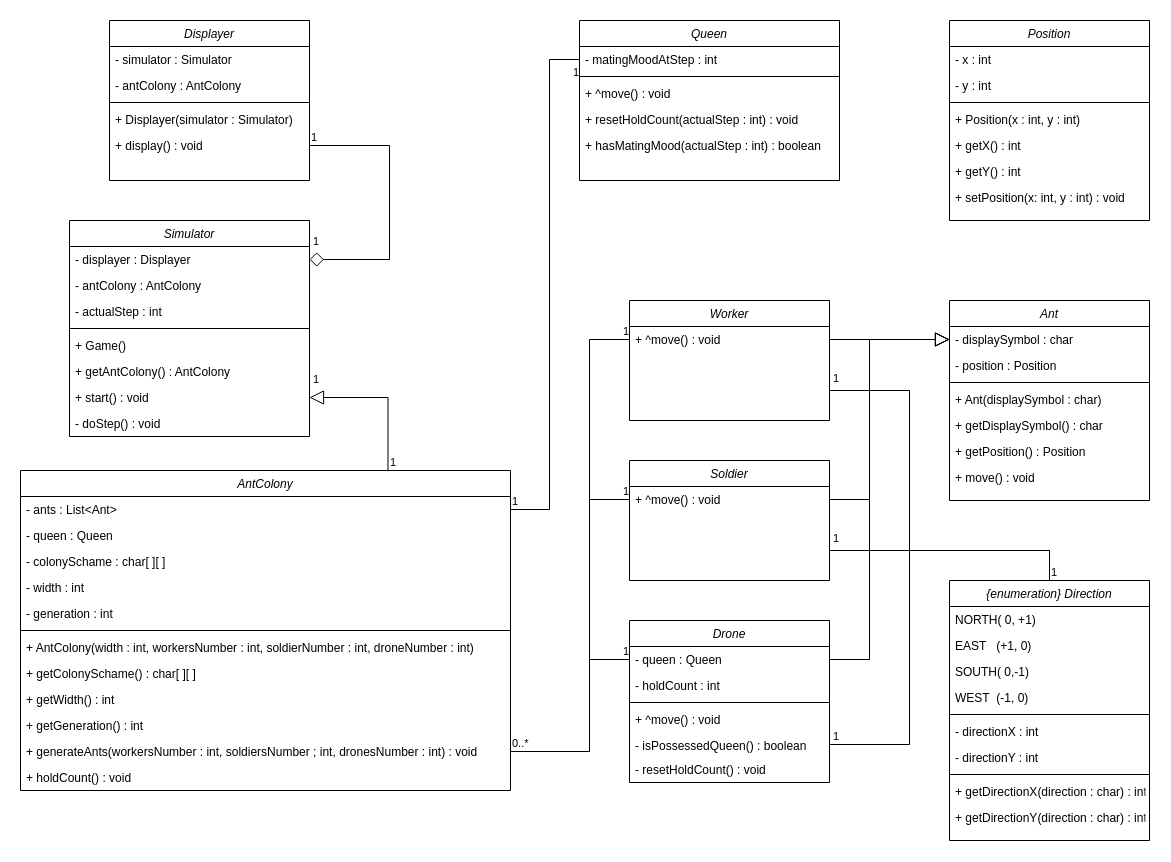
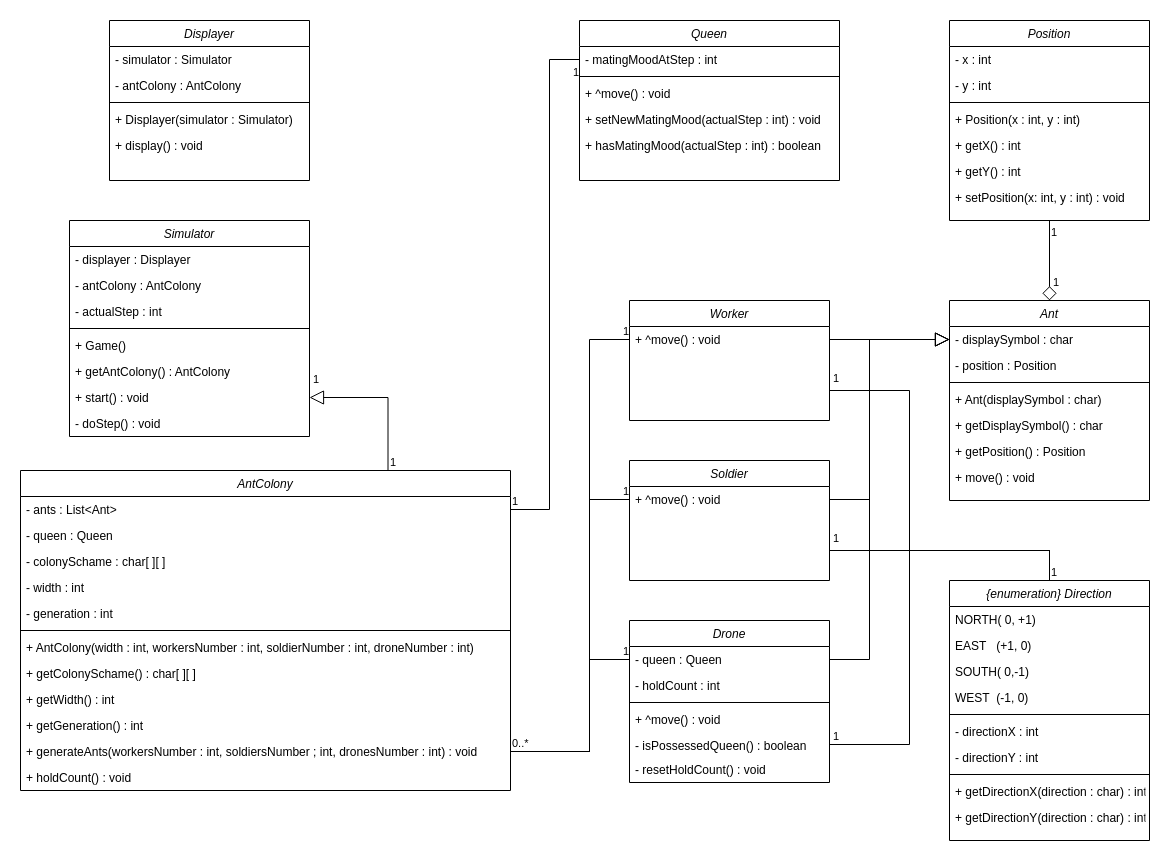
node "+ resetHoldCount(actualStep : int) : void": label "+ resetHoldCount(actualStep : int) : void" -> "+ setNewMatingMood(actualStep : int) : void"
edge "+ display() : void" -> "- displayer : Displayer": removed, labels "1", "1"
edge "Position" -> "Ant": added, labels "1", "1"
